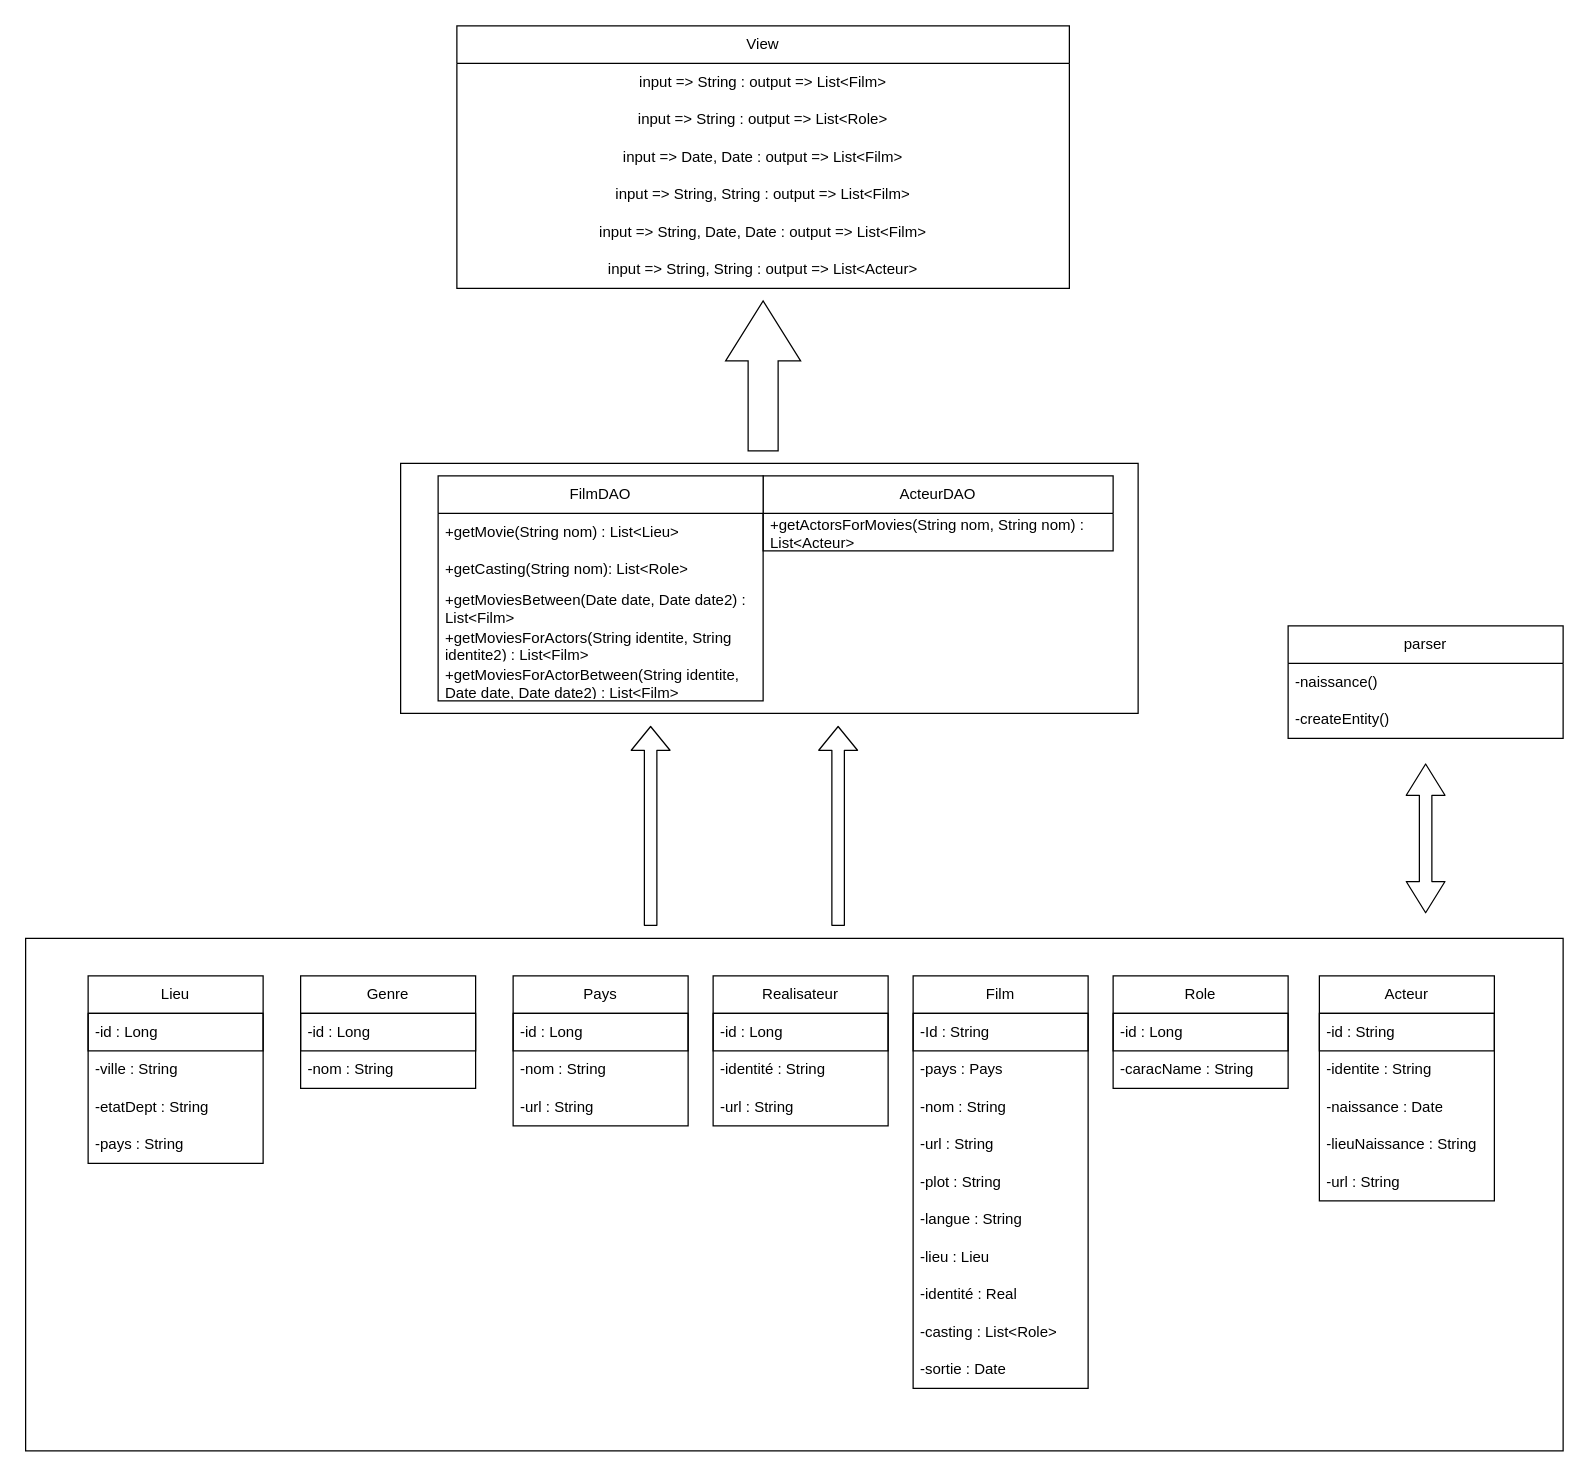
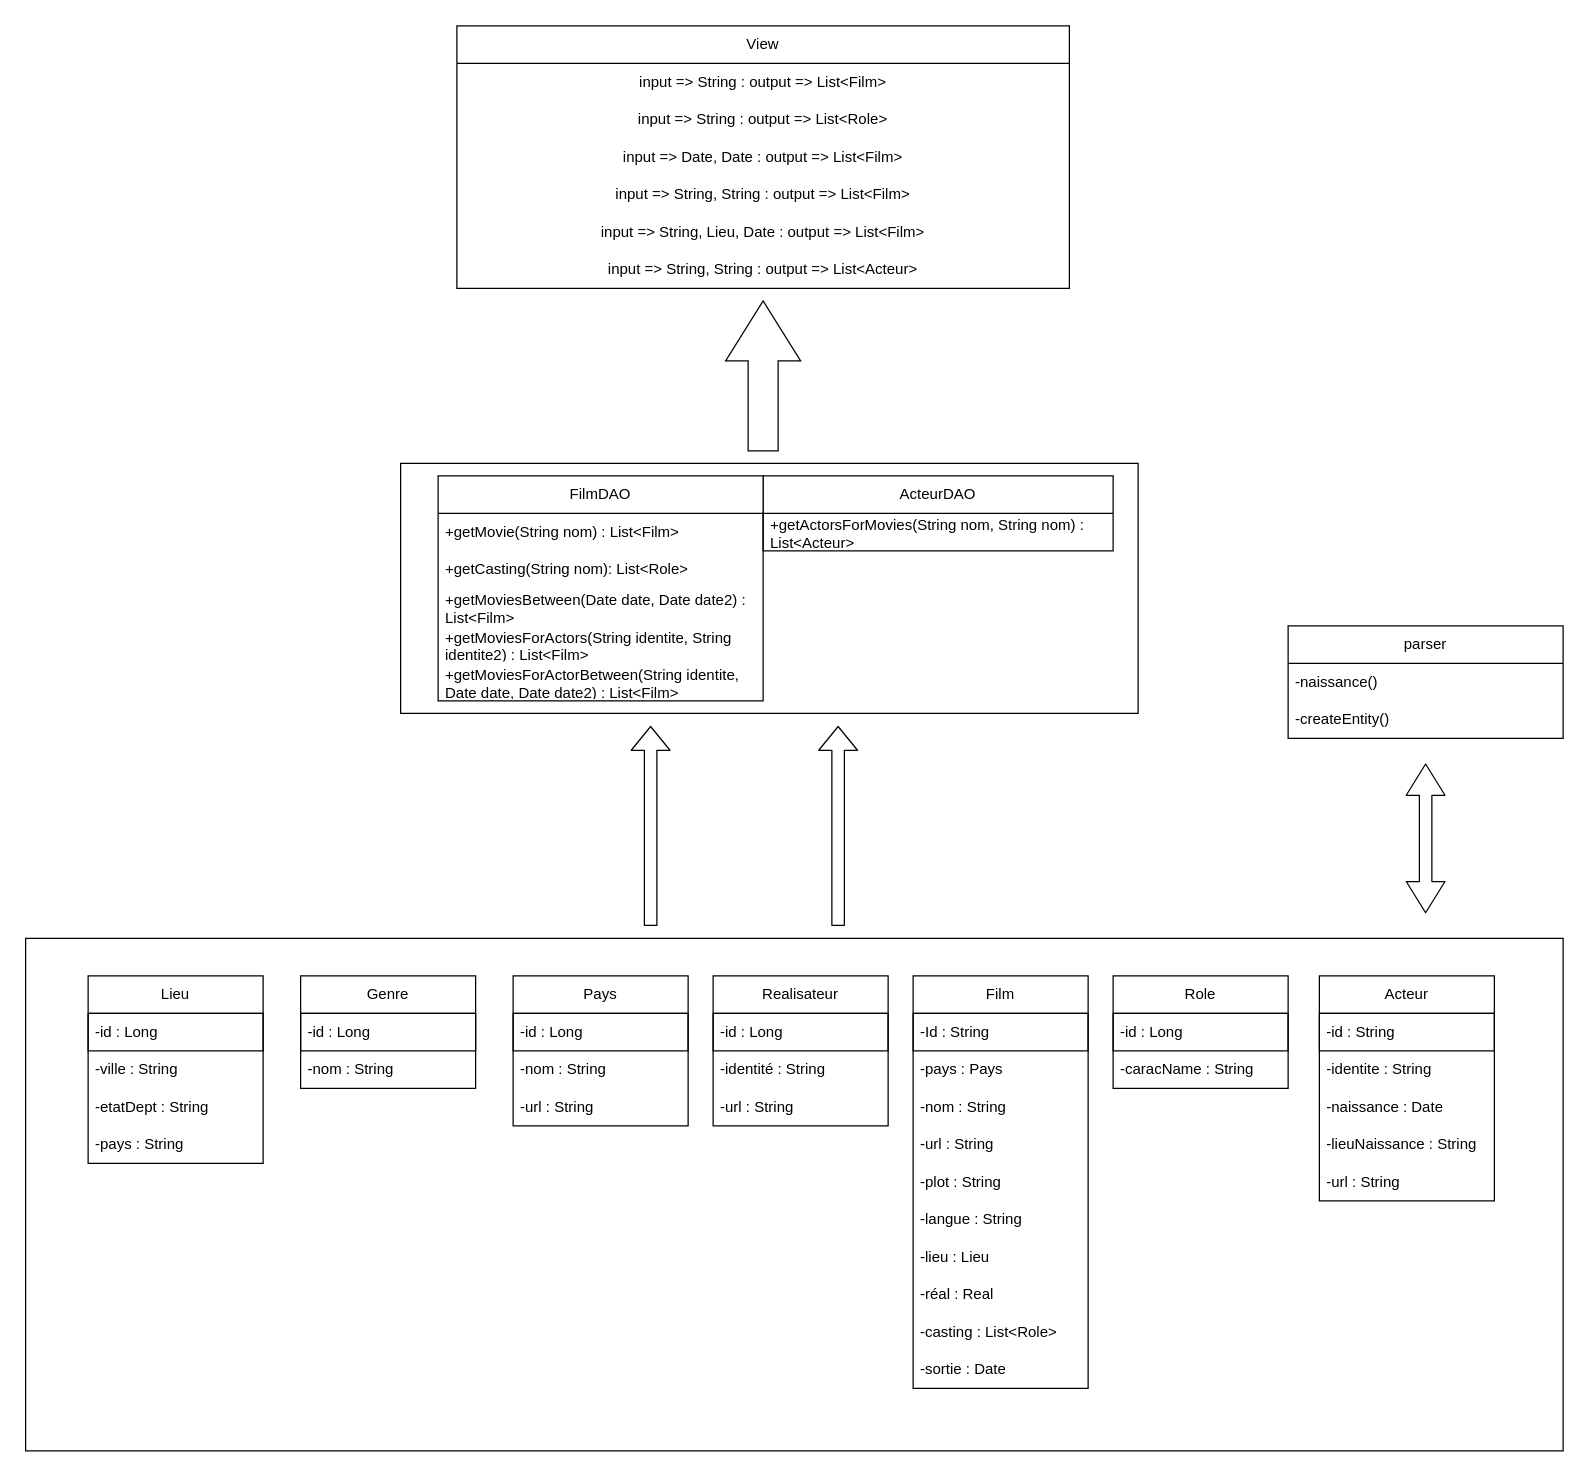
node "input => String, Date, Date : output => List<Film>": label "input => String, Date, Date : output => List<Film>" -> "input => String, Lieu, Date : output => List<Film>"
node "+getMovie(String nom) : List<Lieu>": label "+getMovie(String nom) : List<Lieu>" -> "+getMovie(String nom) : List<Film>"
node "-identité : Real": label "-identité : Real" -> "-réal : Real"
